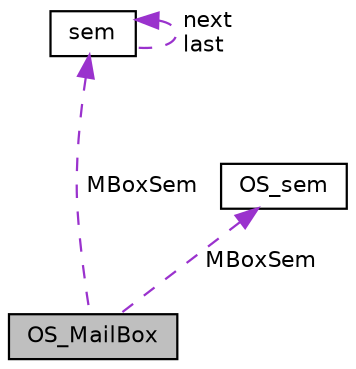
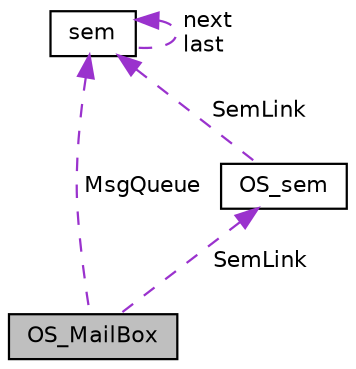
edge "OS_sem" -> "sem": added, label "SemLink"
edge "OS_MailBox" -> "sem": label " MBoxSem" -> " MsgQueue"
edge "OS_MailBox" -> "OS_sem": label " MBoxSem" -> " SemLink"
